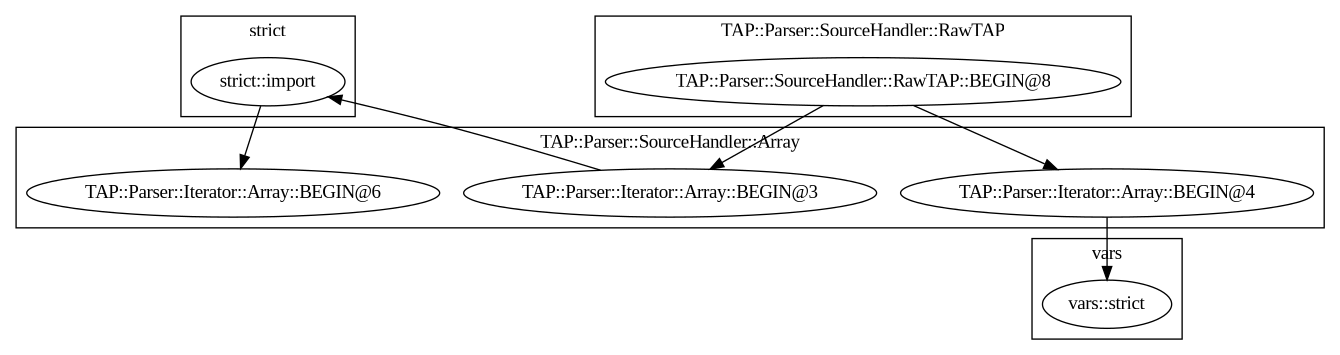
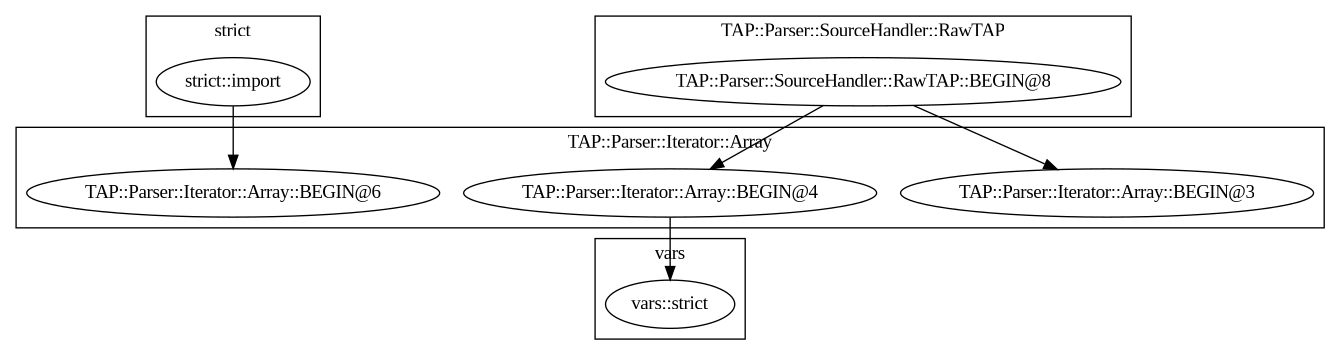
edge "TAP::Parser::Iterator::Array::BEGIN@3" -> "strict::import": removed
cluster "TAP::Parser::SourceHandler::Array": label "TAP::Parser::SourceHandler::Array" -> "TAP::Parser::Iterator::Array"
